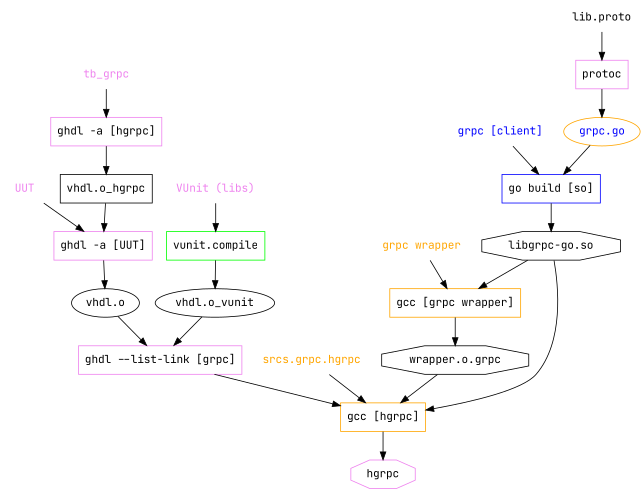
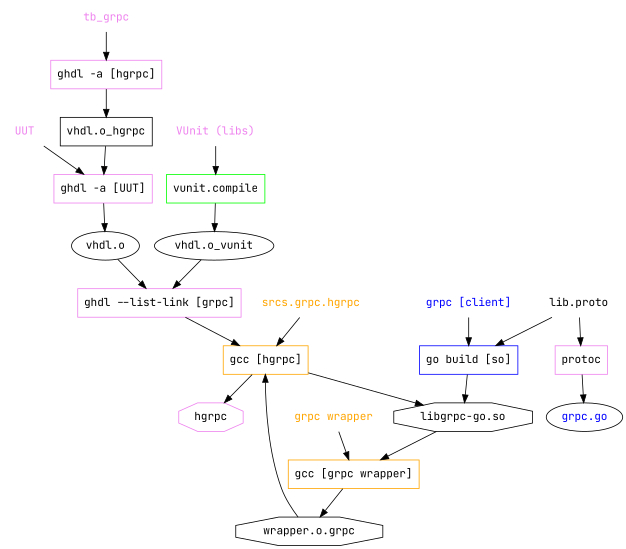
node "grpc.go": color orange -> black
edge "grpc.go" -> "go build [so]": now "lib.proto" -> "go build [so]"
edge "libgrpc-go.so" -> "gcc [hgrpc]": reversed
